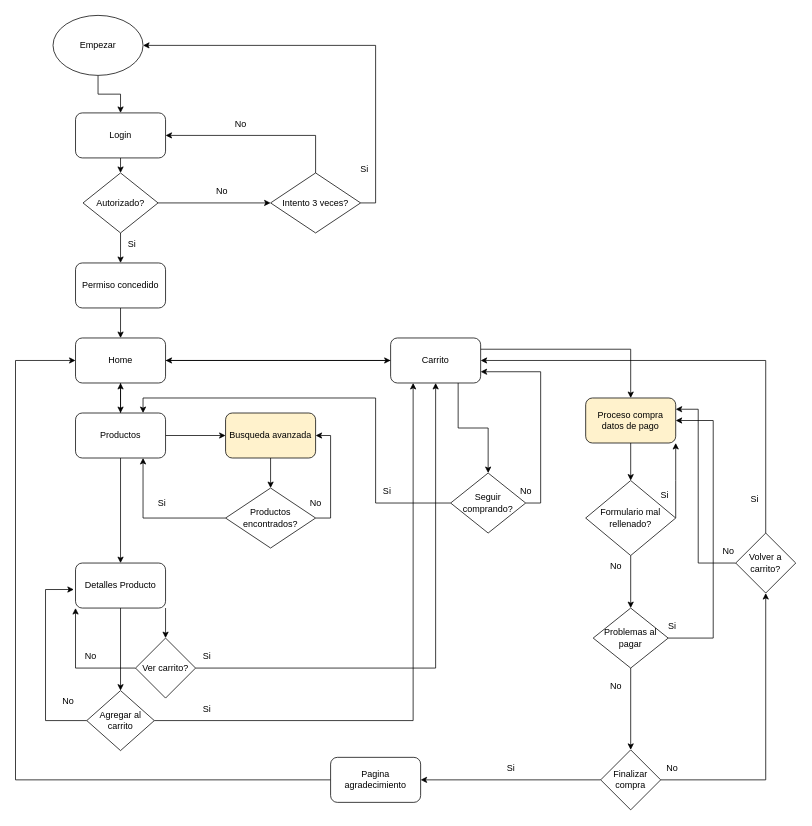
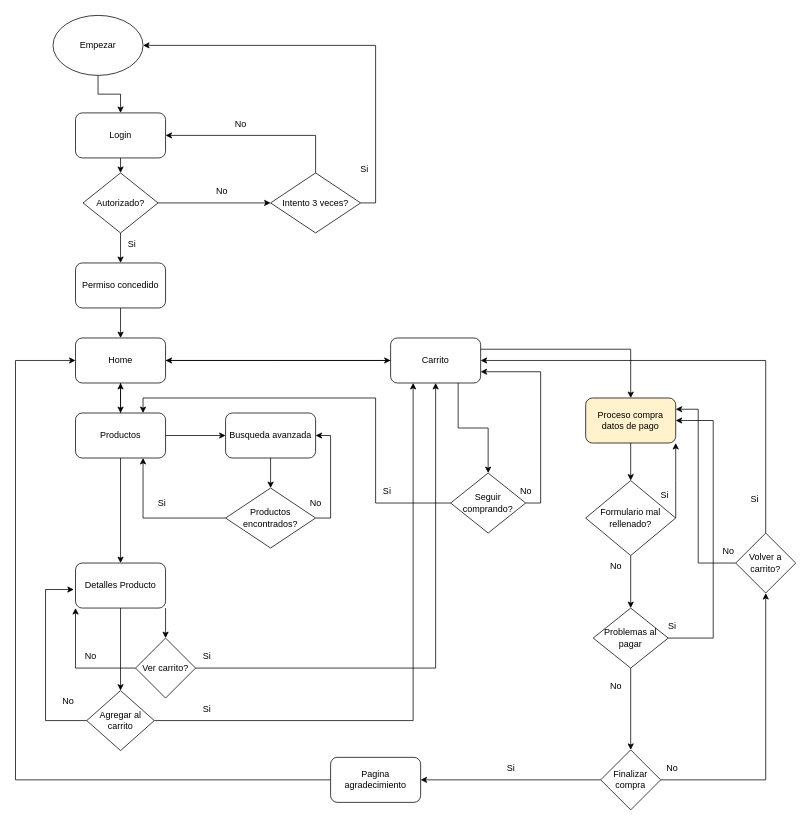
node "Busqueda avanzada": fillcolor #fff2cc -> #ffffff
